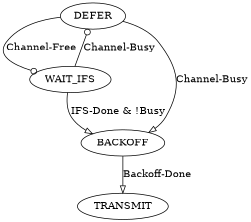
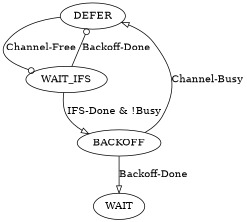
edge "WAIT_IFS" -> "DEFER": label "Channel-Busy" -> "Backoff-Done"
edge "DEFER" -> "BACKOFF": reversed
node "TRANSMIT": label "TRANSMIT" -> "WAIT"
